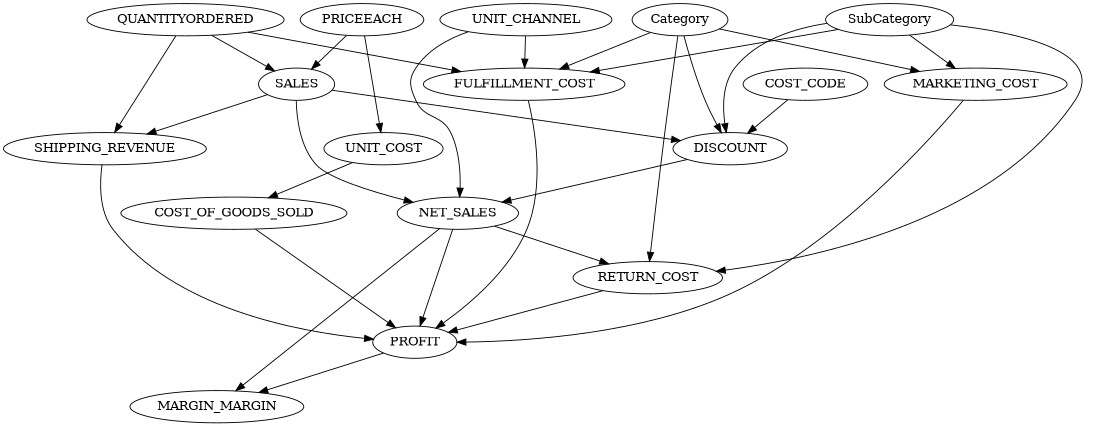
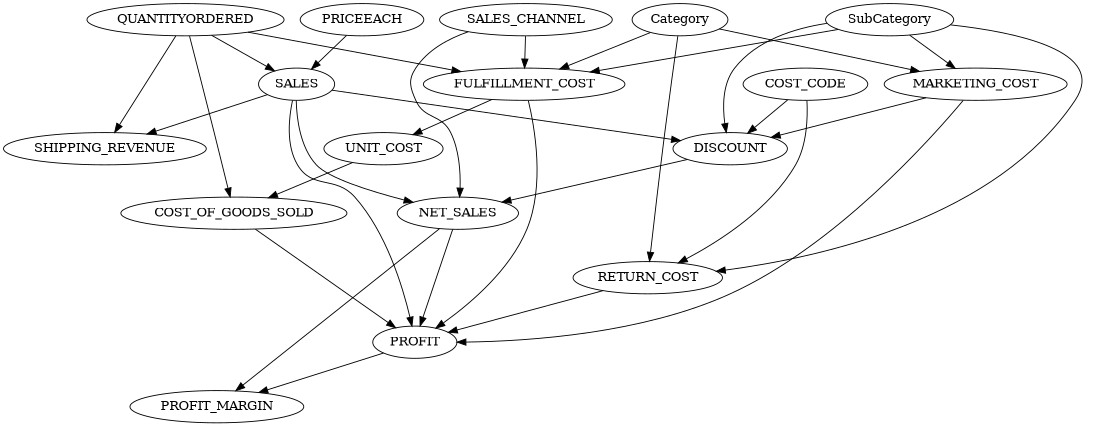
node "UNIT_CHANNEL": label "UNIT_CHANNEL" -> "SALES_CHANNEL"
edge "PRICEEACH" -> "UNIT_COST": now "FULFILLMENT_COST" -> "UNIT_COST"
edge "Category" -> "DISCOUNT": now "MARKETING_COST" -> "DISCOUNT"
edge "QUANTITYORDERED" -> "COST_OF_GOODS_SOLD": added
edge "NET_SALES" -> "RETURN_COST": now "COST_CODE" -> "RETURN_COST"
edge "SHIPPING_REVENUE" -> "PROFIT": now "SALES" -> "PROFIT"
node "MARGIN_MARGIN": label "MARGIN_MARGIN" -> "PROFIT_MARGIN"
